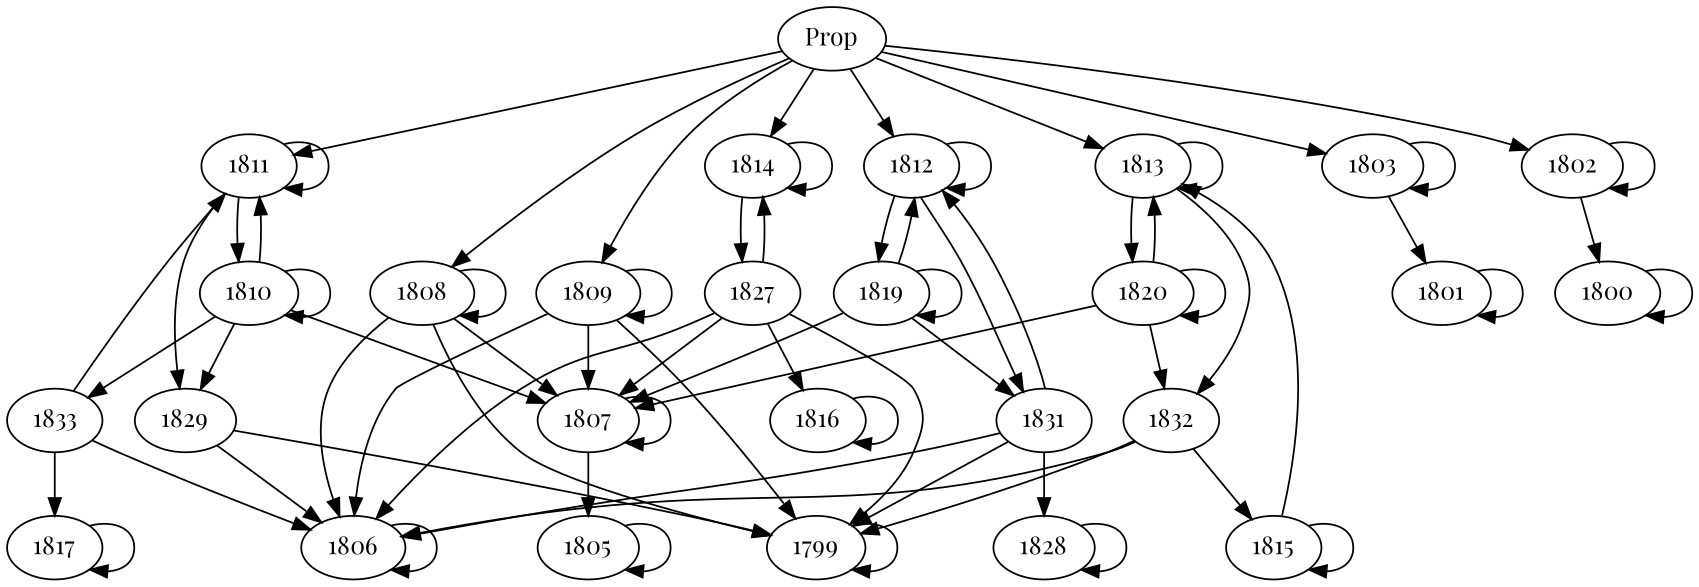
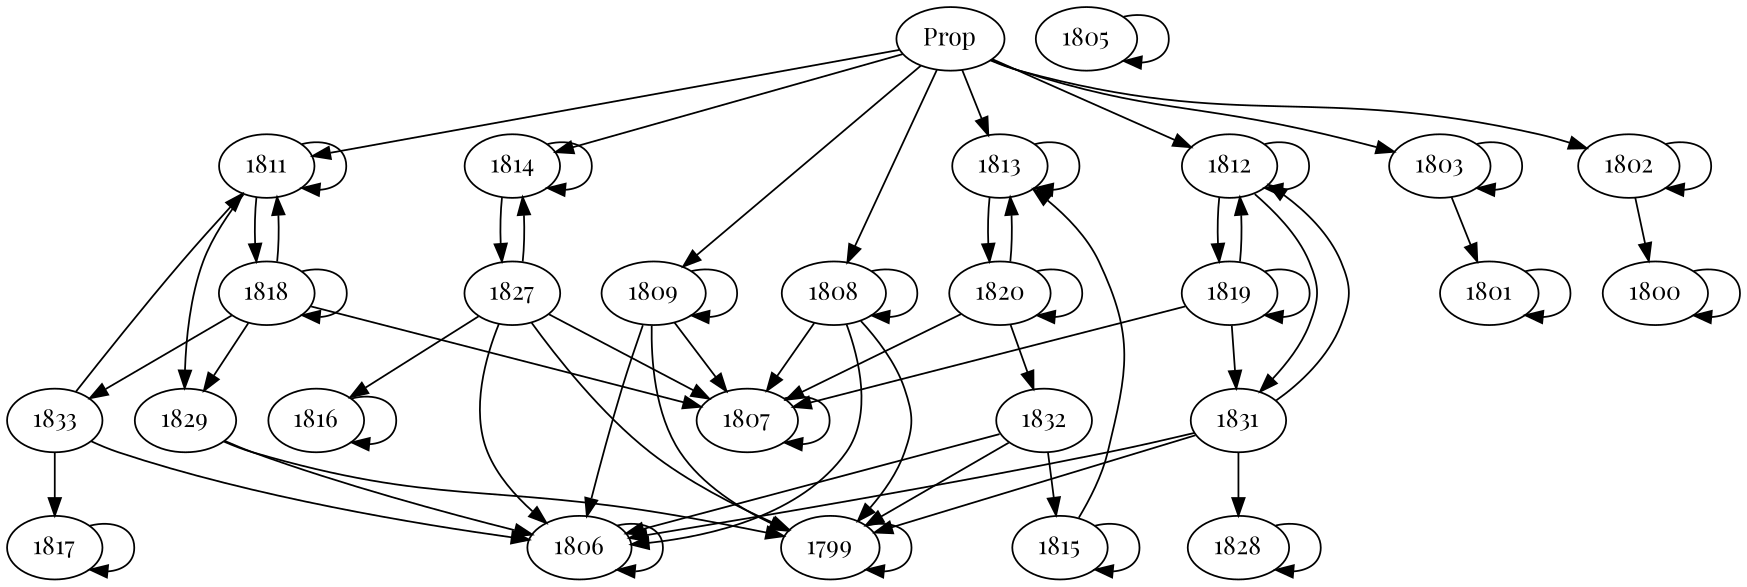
edge "1813" -> "1832": removed
node "1810": label "1810" -> "1818"
edge "1807" -> "1805": removed
